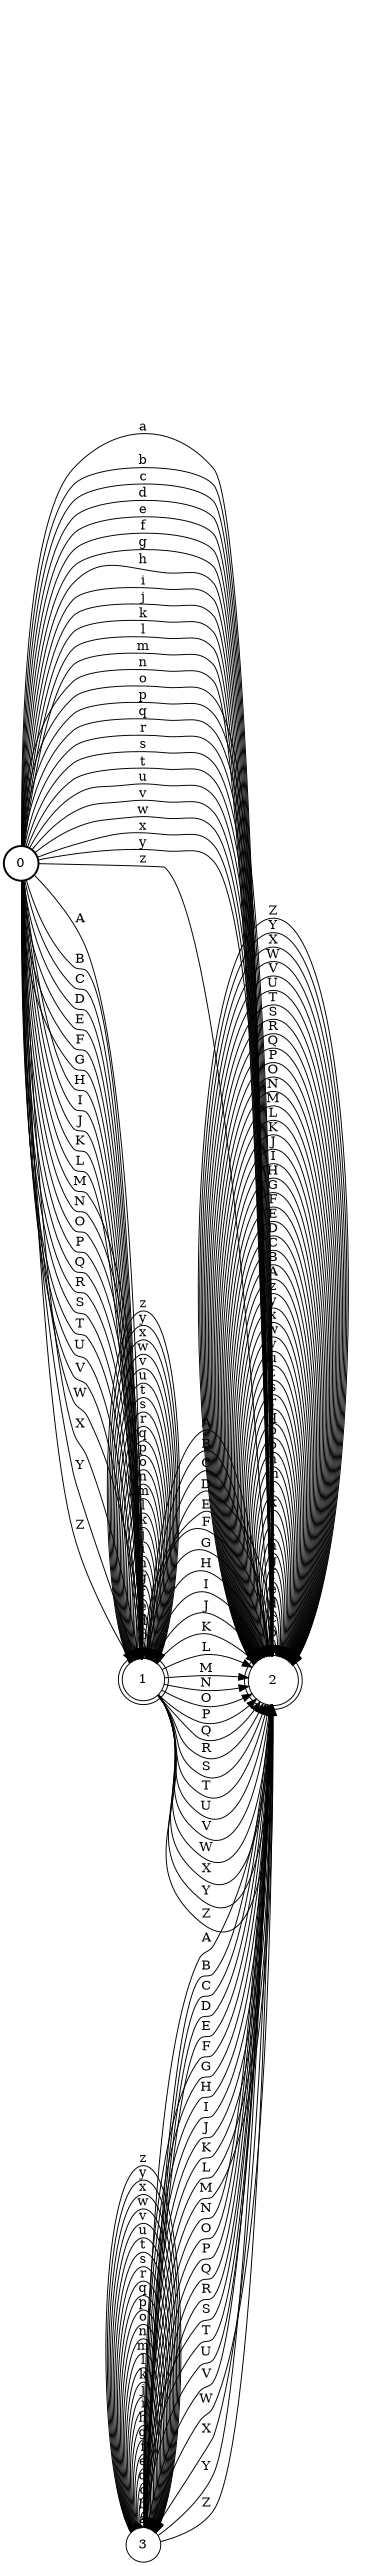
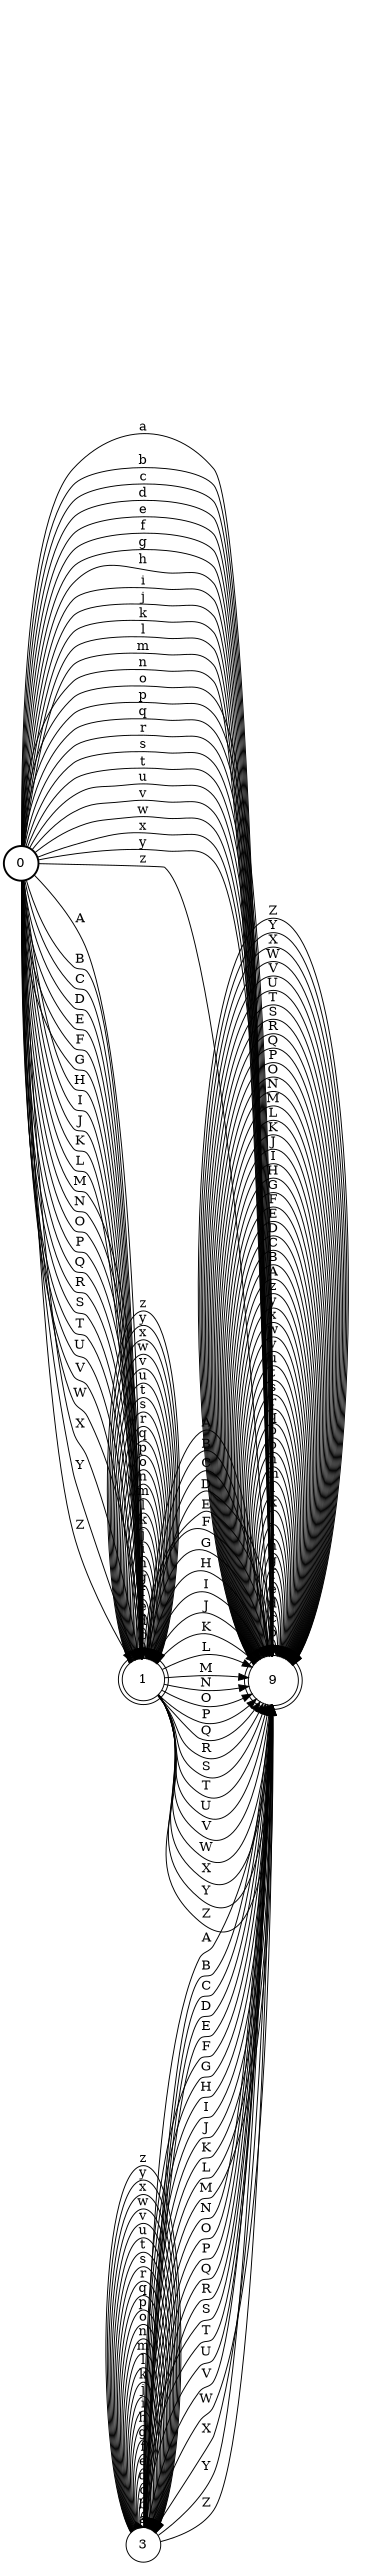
node "2": label "2" -> "9"
